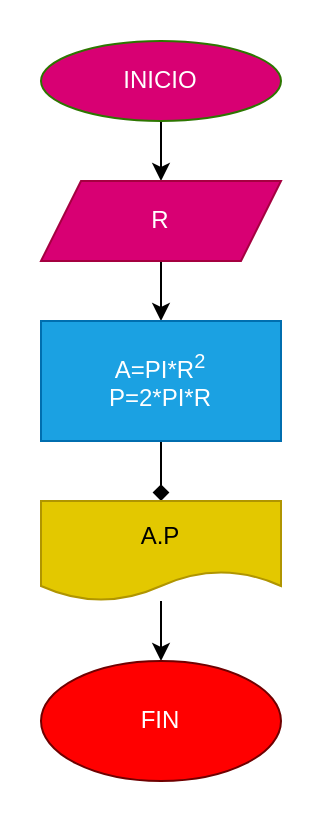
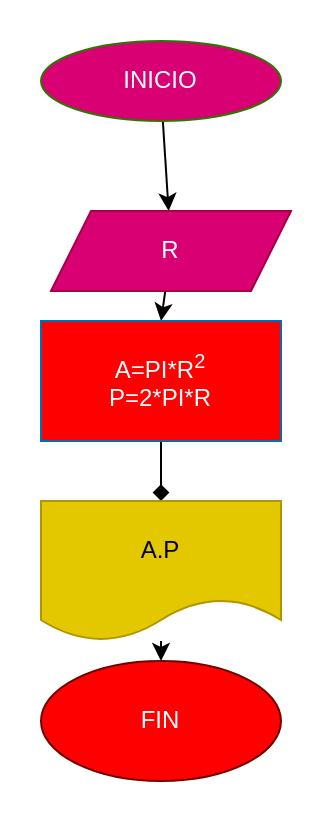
node "R": moved (161, 221) -> (171, 251)
node "A=PI*R2 P=2*PI*R": fillcolor #1ba1e2 -> #ff0000
node "A.P": size 240x100 -> 240x140
